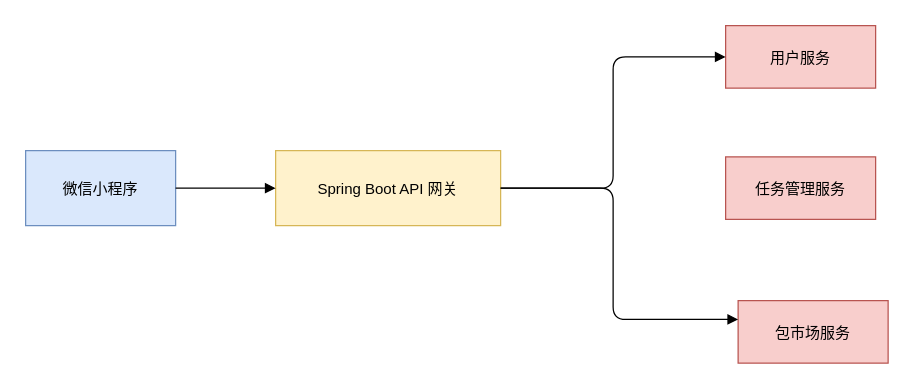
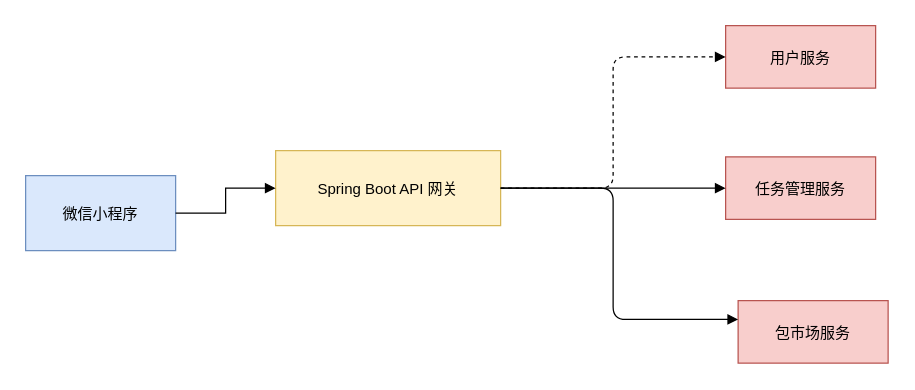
edge "Spring Boot API 网关" -> "用户服务": style solid -> dashed
node "微信小程序": moved (101, 188) -> (101, 213)
edge "Spring Boot API 网关" -> "任务管理服务": added
